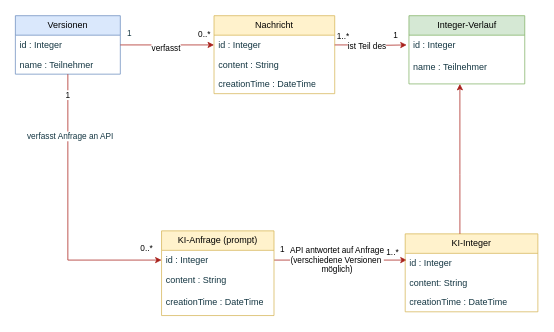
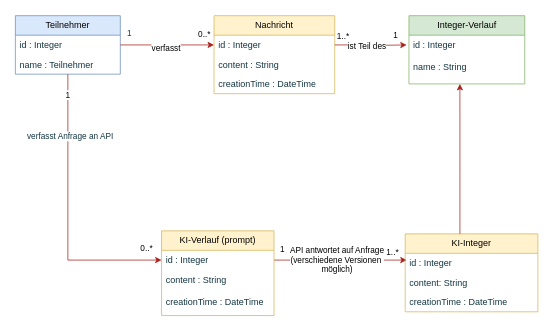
node "Versionen": label "Versionen" -> "Teilnehmer"
node "id : Integer name : Teilnehmer": label "id : Integer name : Teilnehmer" -> "id : Integer name : String"
node "KI-Anfrage (prompt)": label "KI-Anfrage (prompt)" -> "KI-Verlauf (prompt)"
